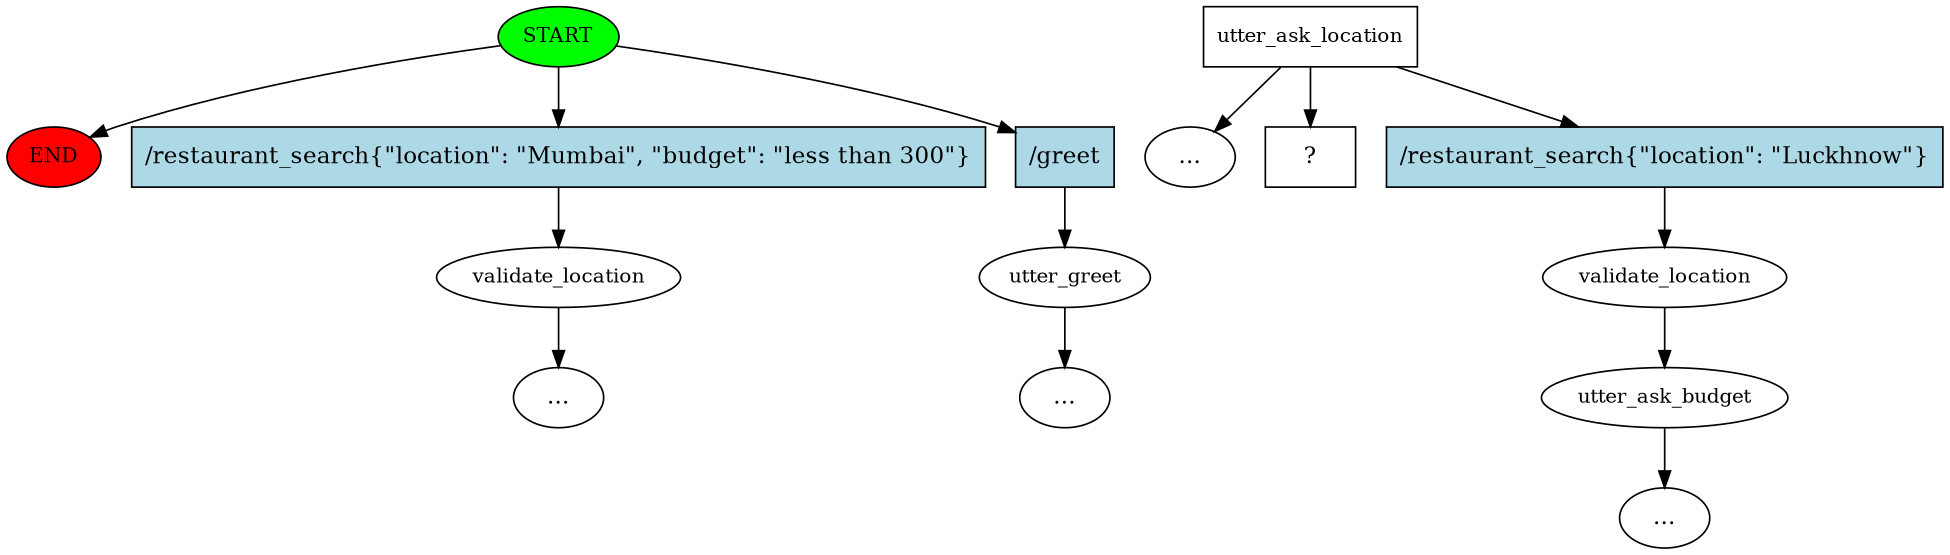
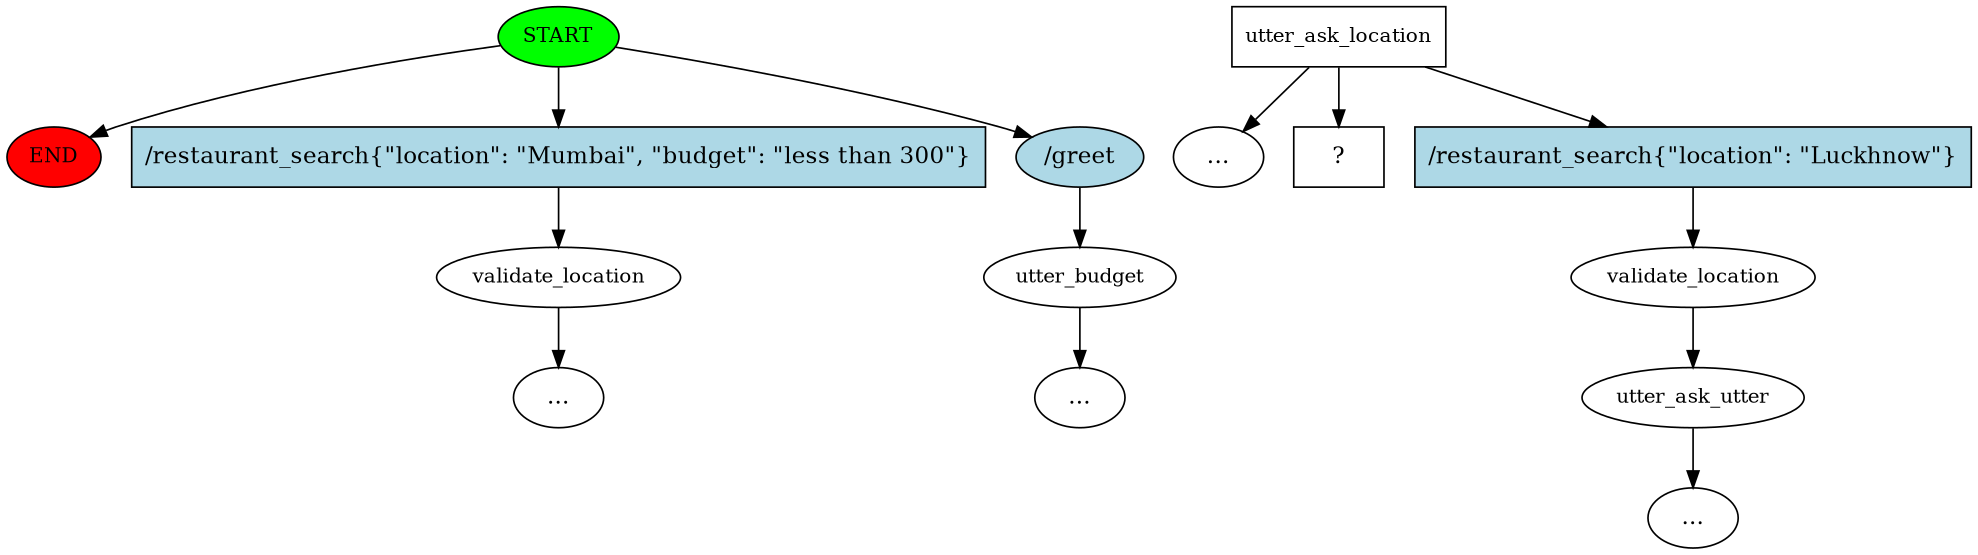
node "/greet": shape box -> ellipse
node "utter_greet": label "utter_greet" -> "utter_budget"
node "utter_ask_budget": label "utter_ask_budget" -> "utter_ask_utter"
